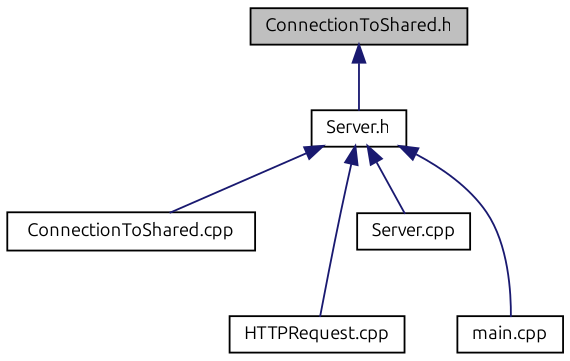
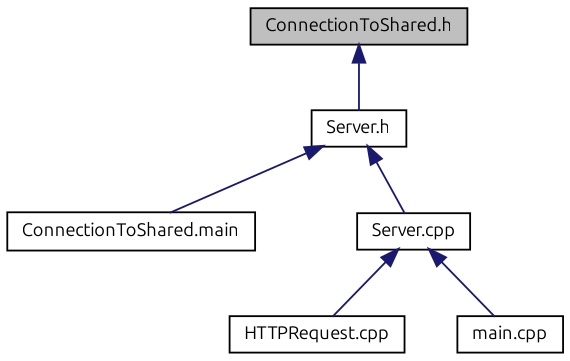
edge "main.cpp" -> "Server.h": now "main.cpp" -> "Server.cpp"
node "ConnectionToShared.cpp": label "ConnectionToShared.cpp" -> "ConnectionToShared.main"
edge "HTTPRequest.cpp" -> "Server.h": now "HTTPRequest.cpp" -> "Server.cpp"
